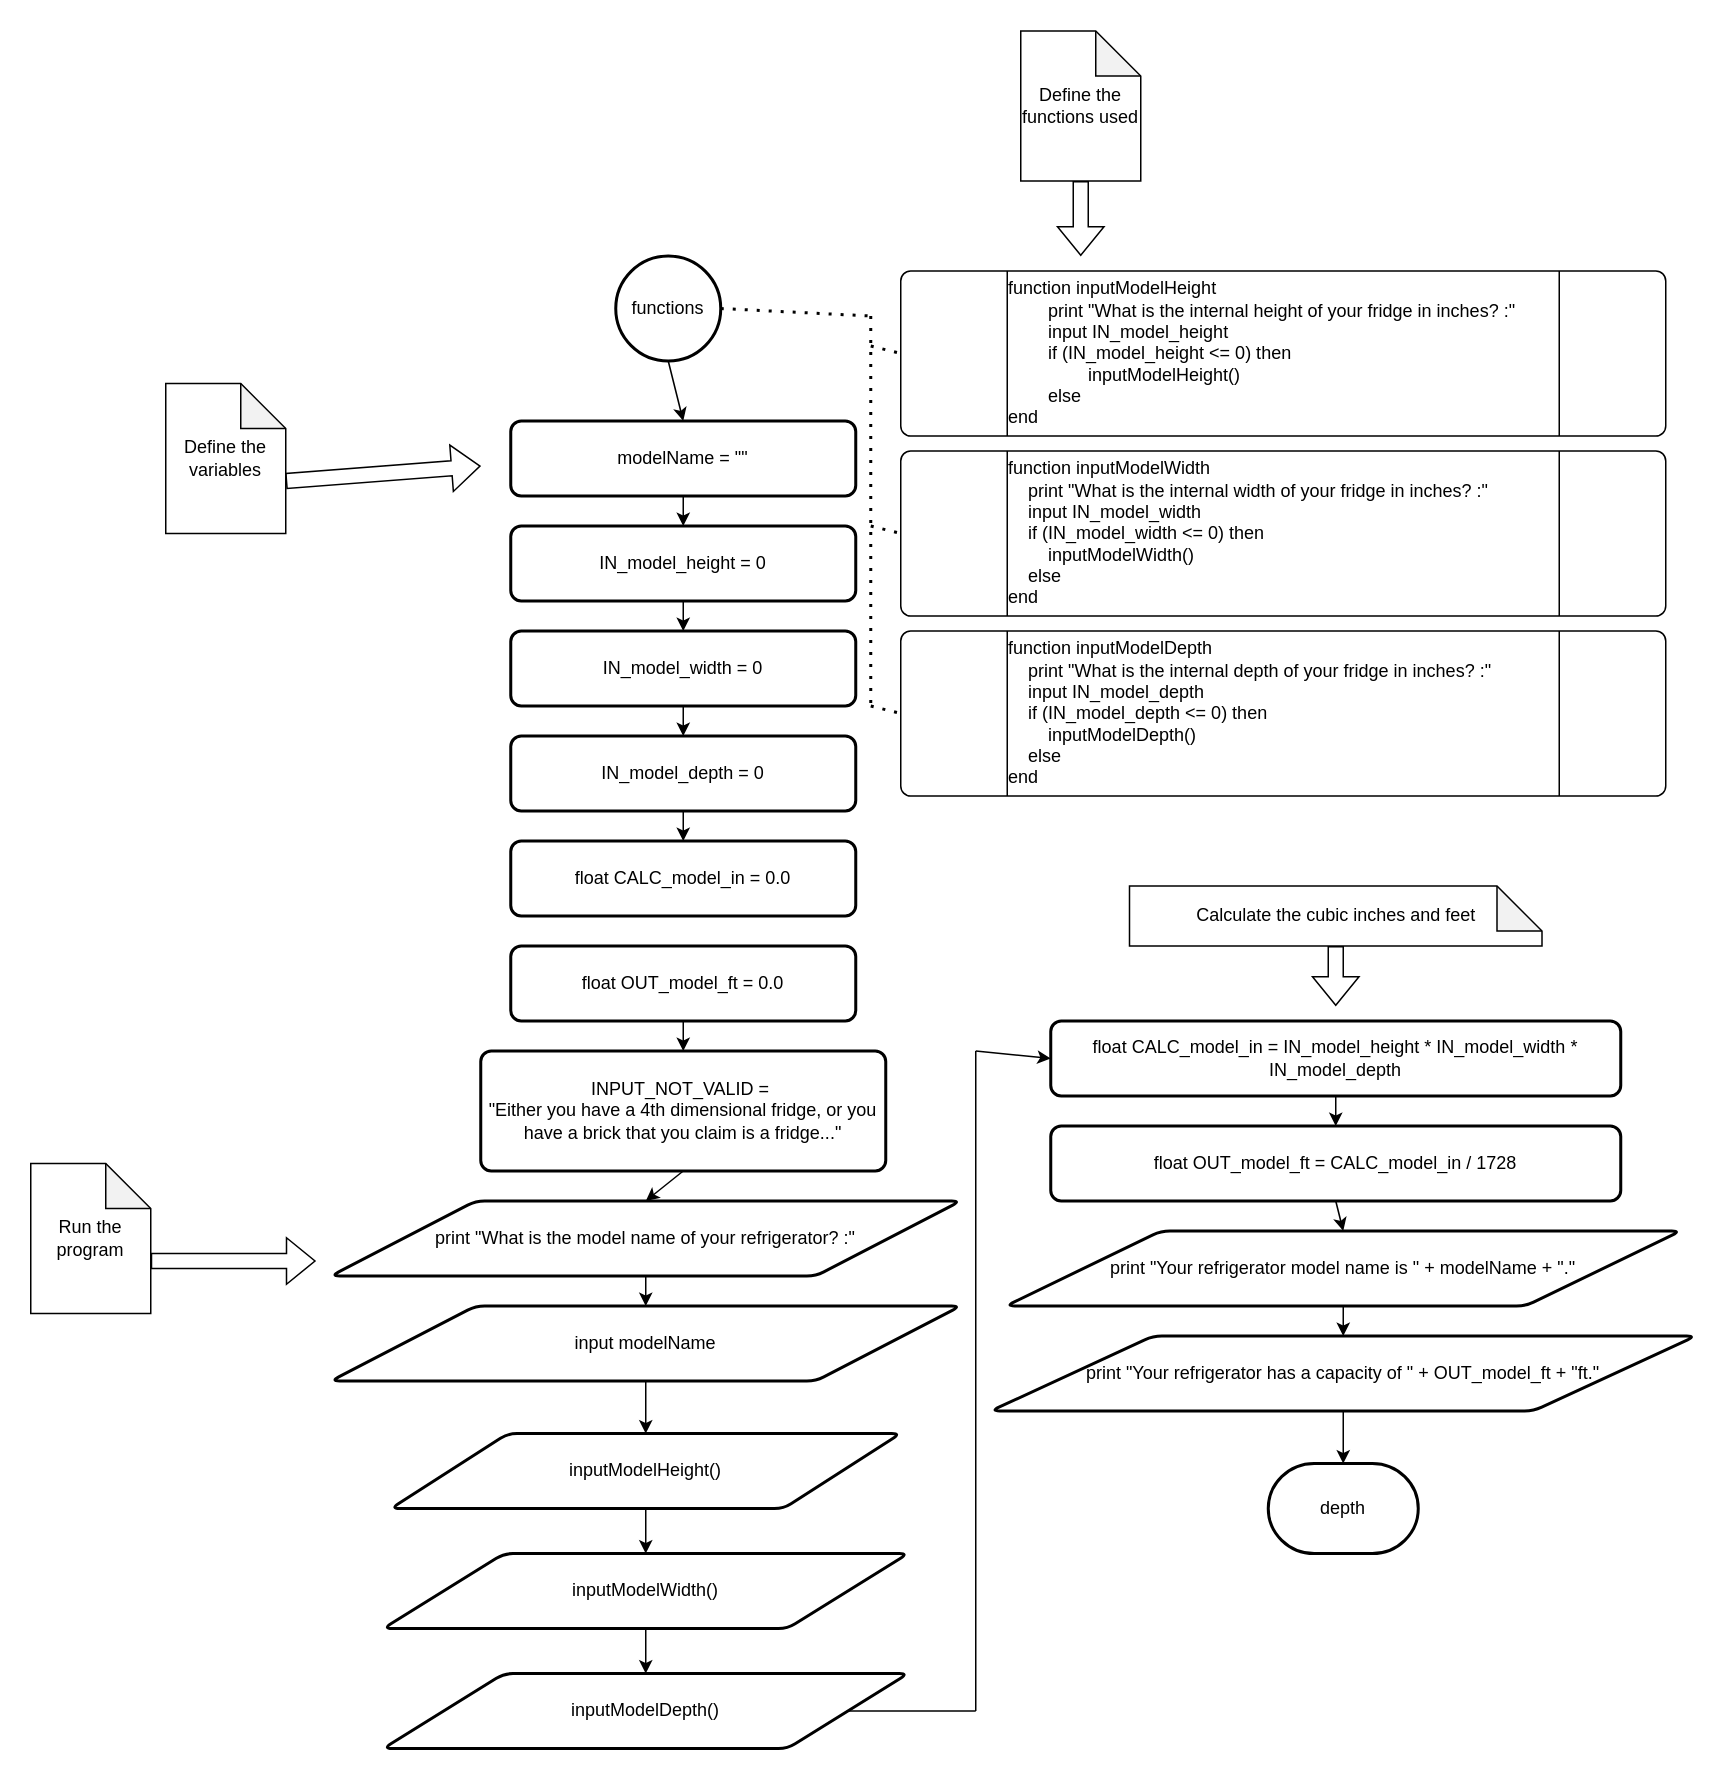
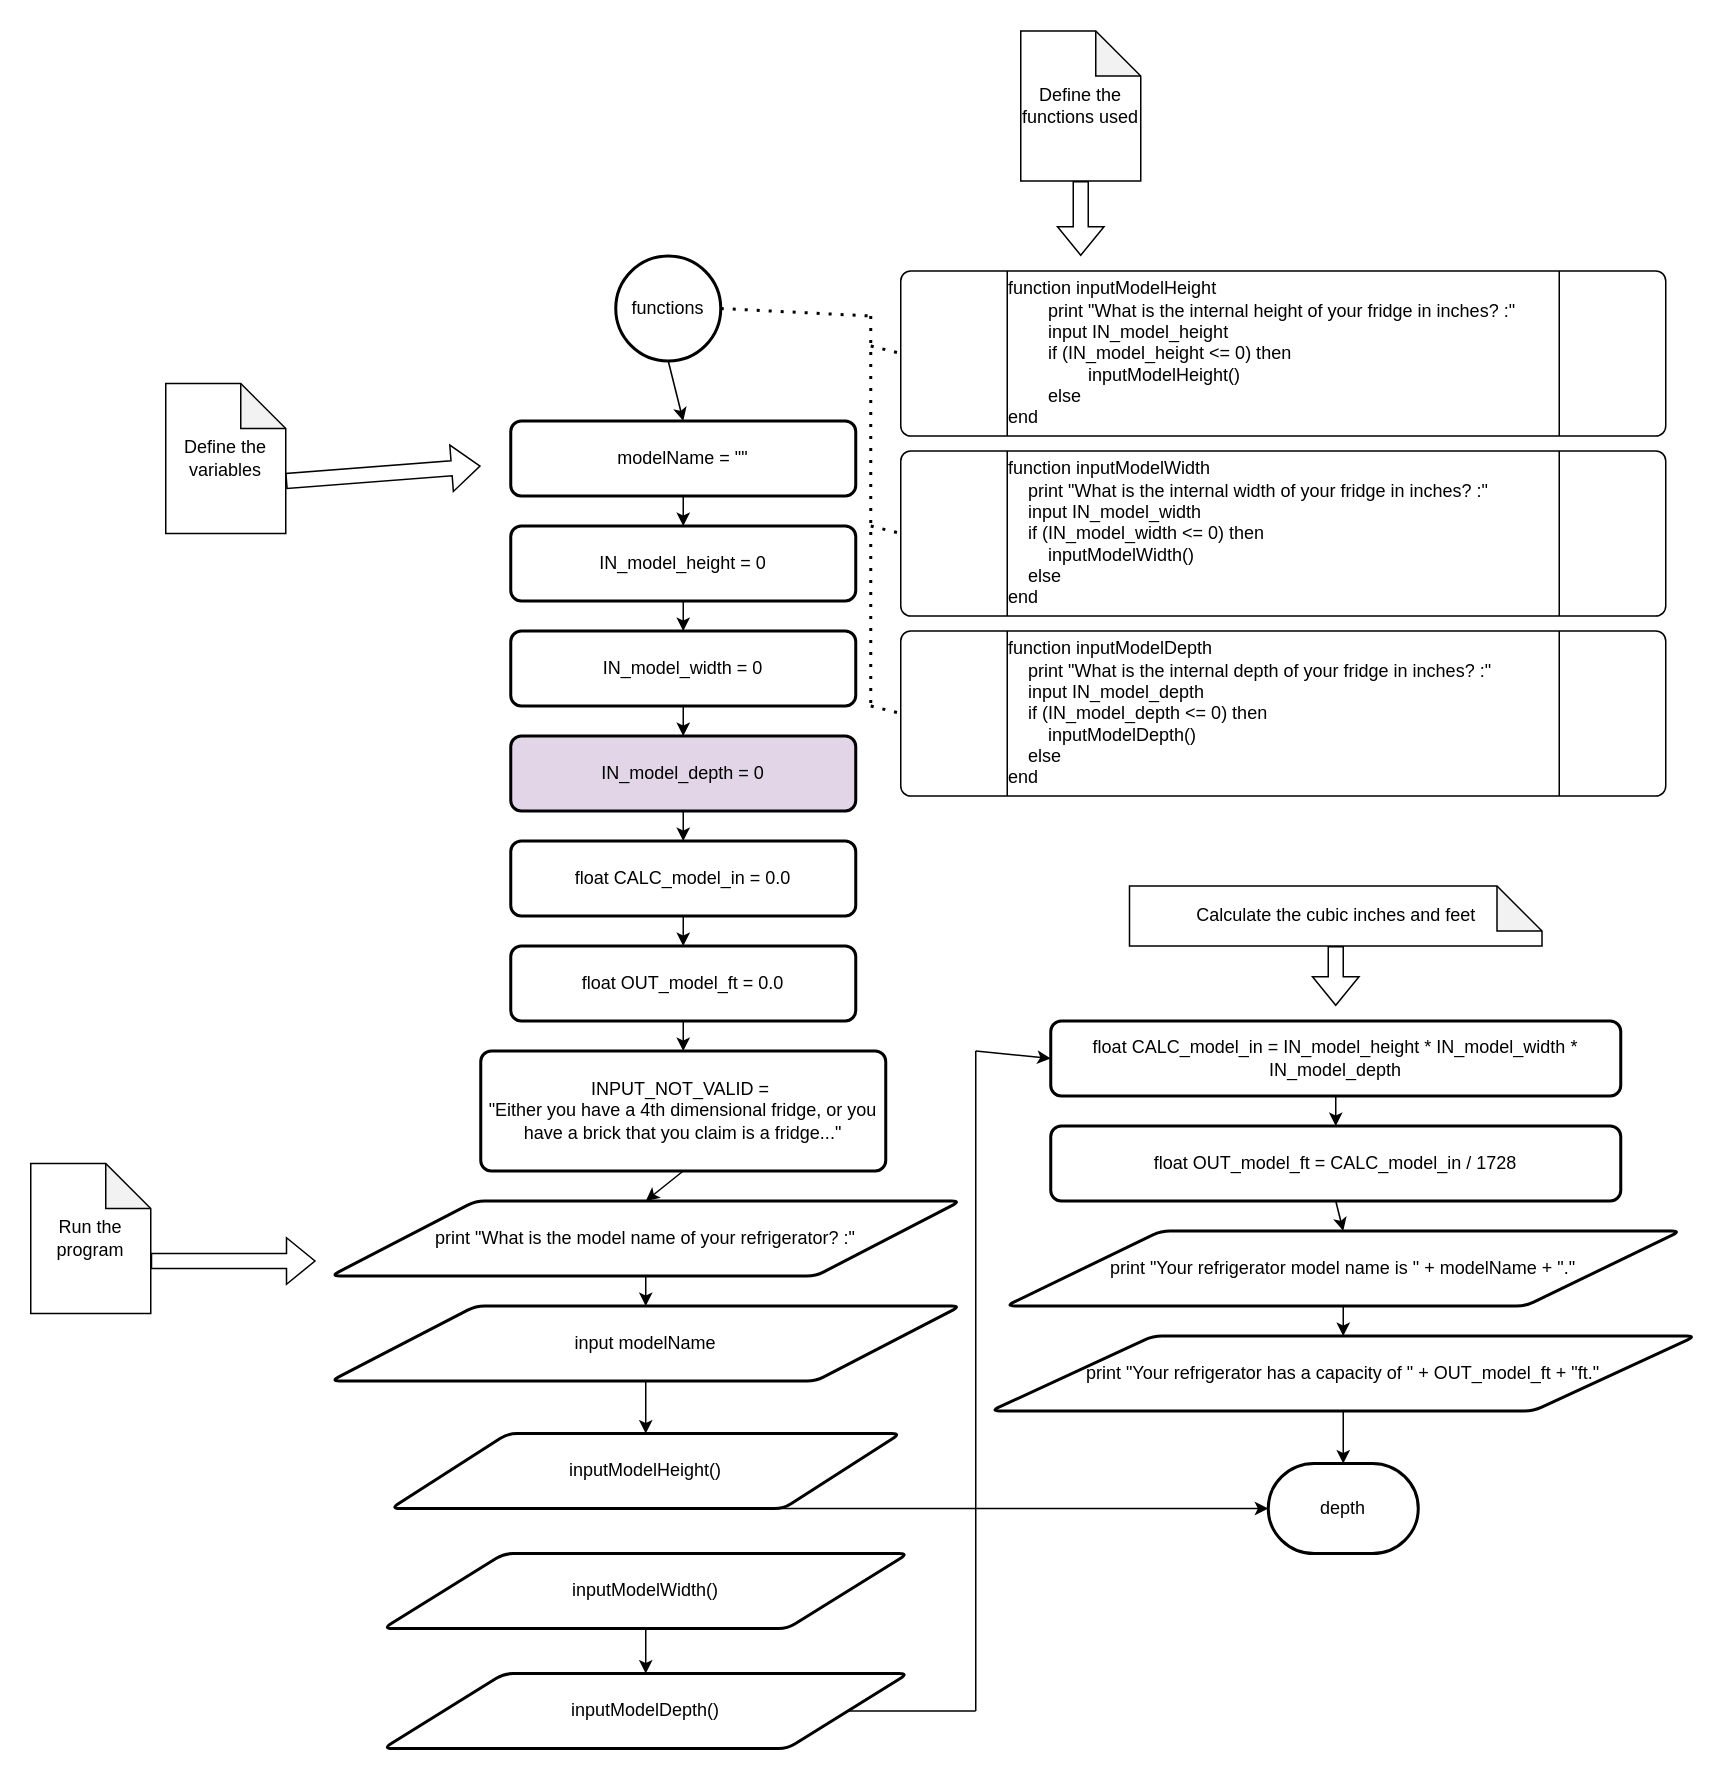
node "IN_model_depth = 0": fillcolor #ffffff -> #e1d5e7
edge "float CALC_model_in = 0.0" -> "float OUT_model_ft = 0.0": added
edge "inputModelHeight()" -> "inputModelWidth()": now "inputModelHeight()" -> "depth"
